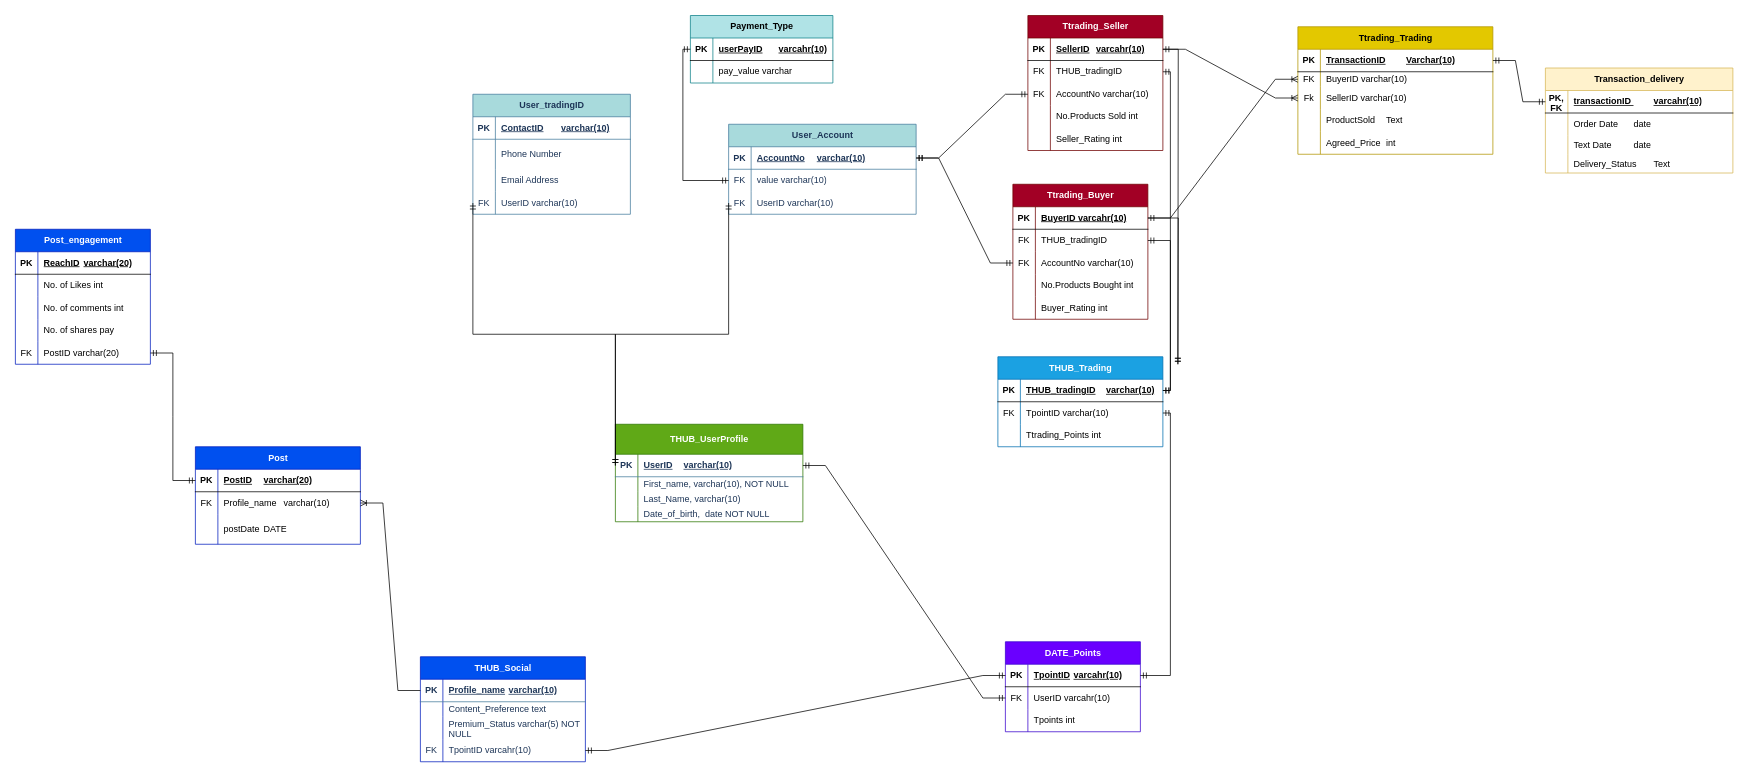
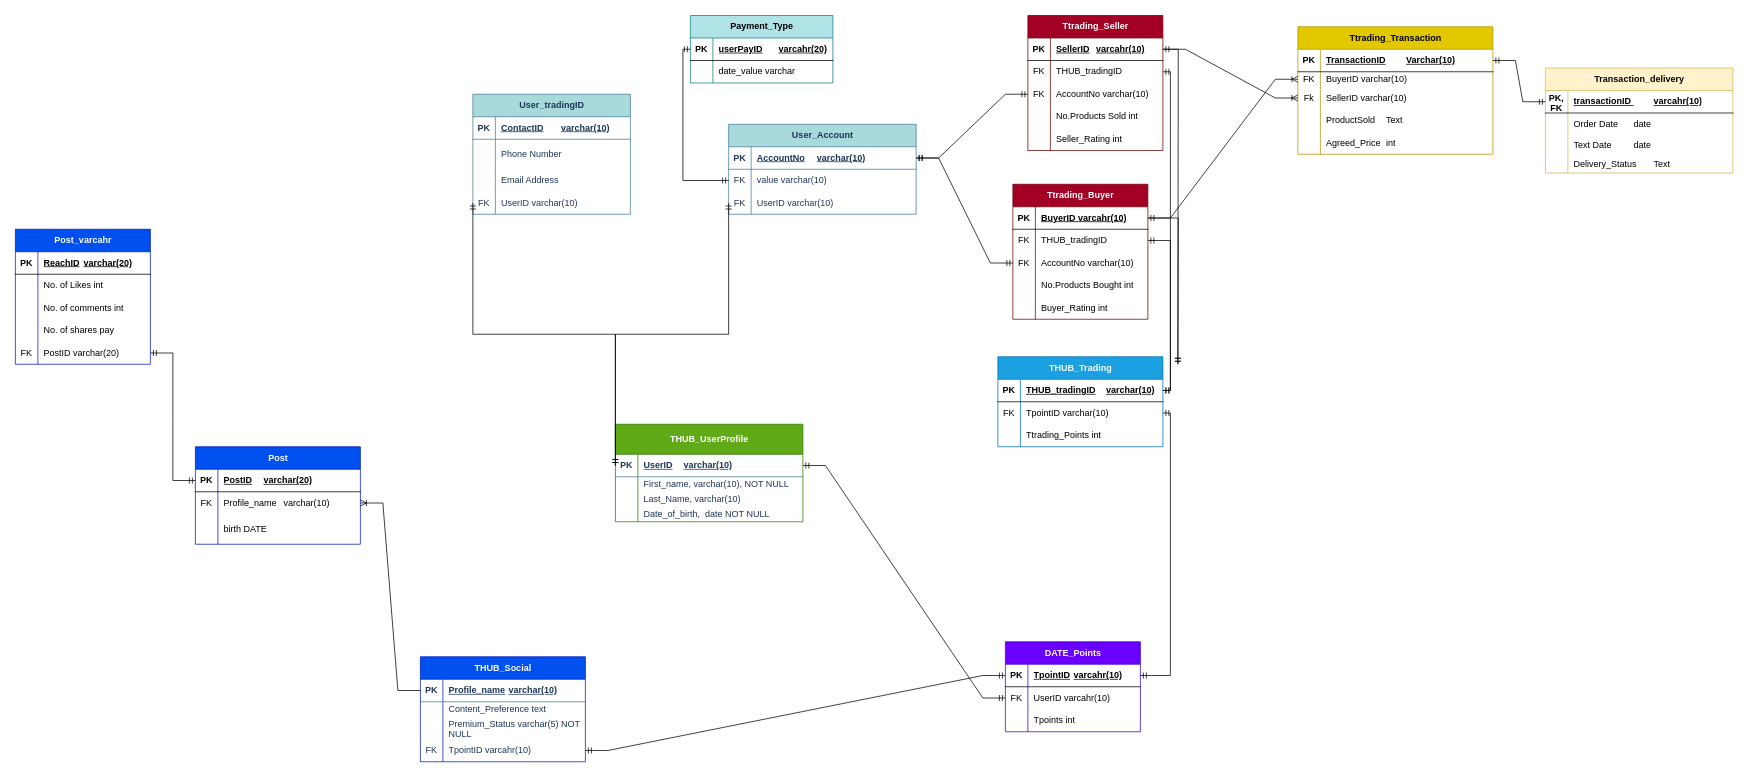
node "Ttrading_Trading": label "Ttrading_Trading" -> "Ttrading_Transaction"
node "userPayID varcahr(10)": label "userPayID varcahr(10)" -> "userPayID varcahr(20)"
node "pay_value varchar": label "pay_value varchar" -> "date_value varchar"
node "Post_engagement": label "Post_engagement" -> "Post_varcahr"
node "postDate DATE": label "postDate DATE" -> "birth DATE"
